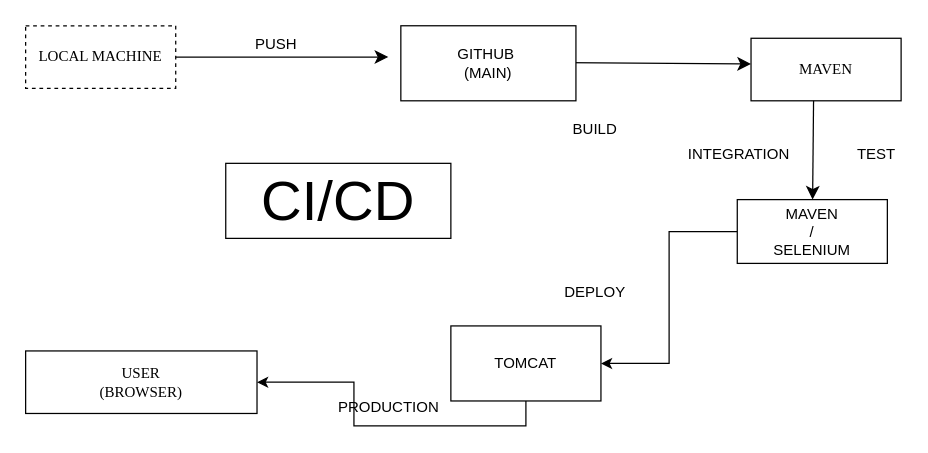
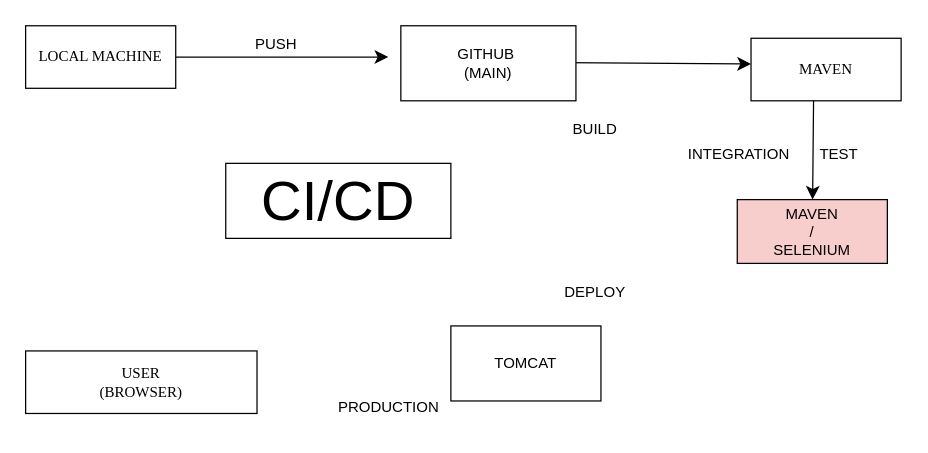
node "LOCAL MACHINE": style dashed -> solid
node "TEST": moved (876, 154) -> (838, 154)
node "MAVEN / SELENIUM": fillcolor #ffffff -> #f8cecc
edge "MAVEN / SELENIUM" -> "TOMCAT": removed
edge "TOMCAT" -> "USER (BROWSER)": removed
